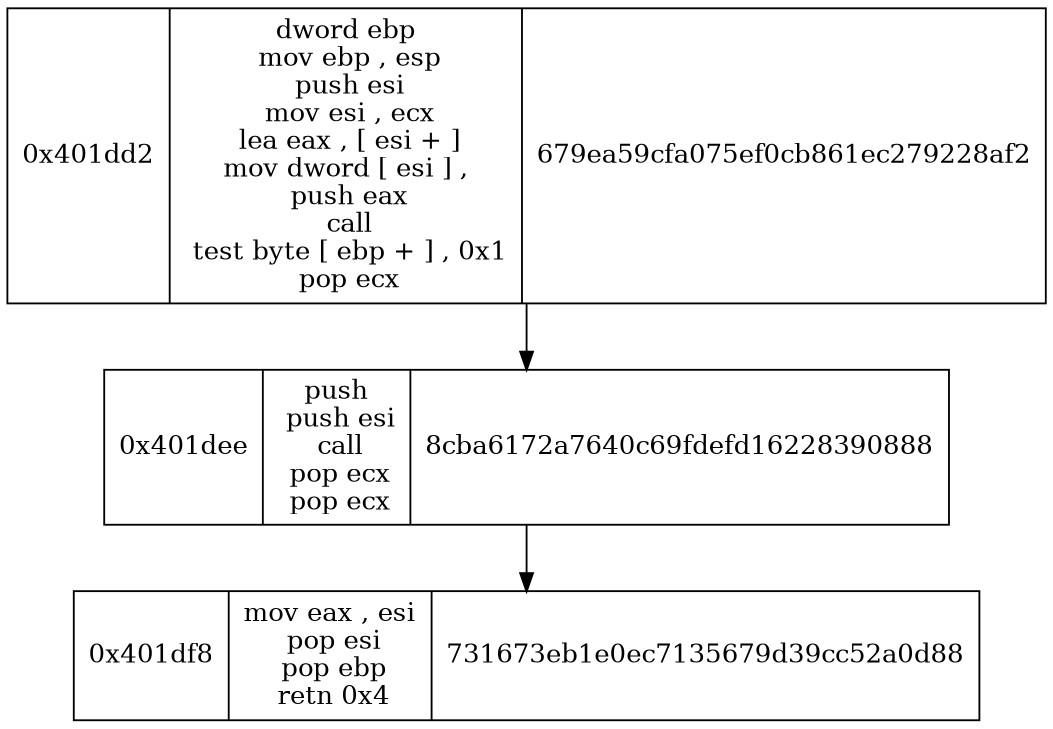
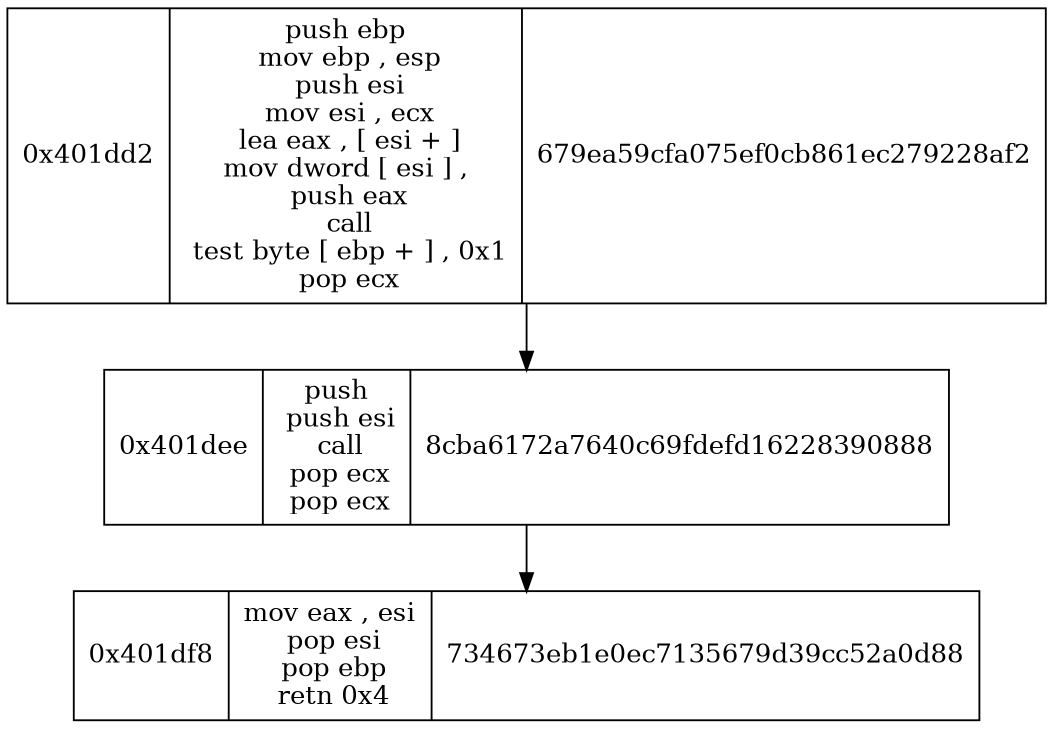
node "0x401dd2": text "dword ebp" -> "push ebp"
node "0x401df8": text "731673eb1e0ec7135679d39cc52a0d88" -> "734673eb1e0ec7135679d39cc52a0d88"
